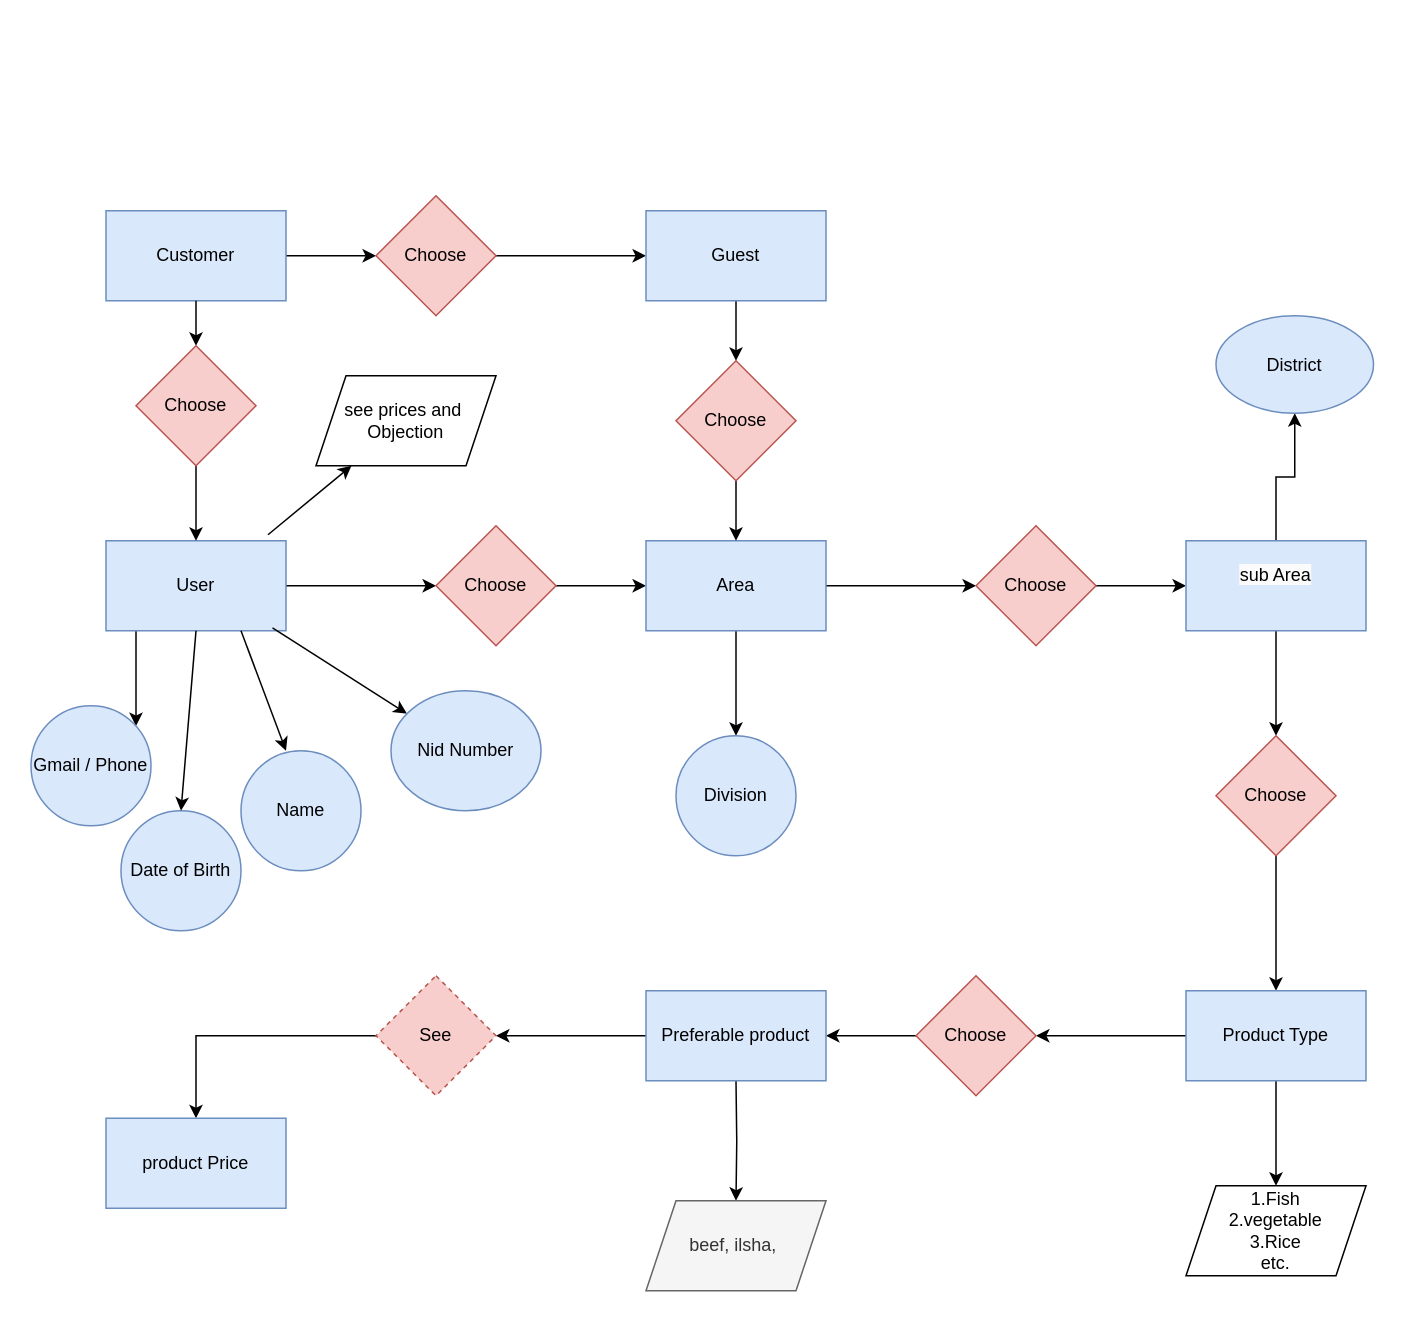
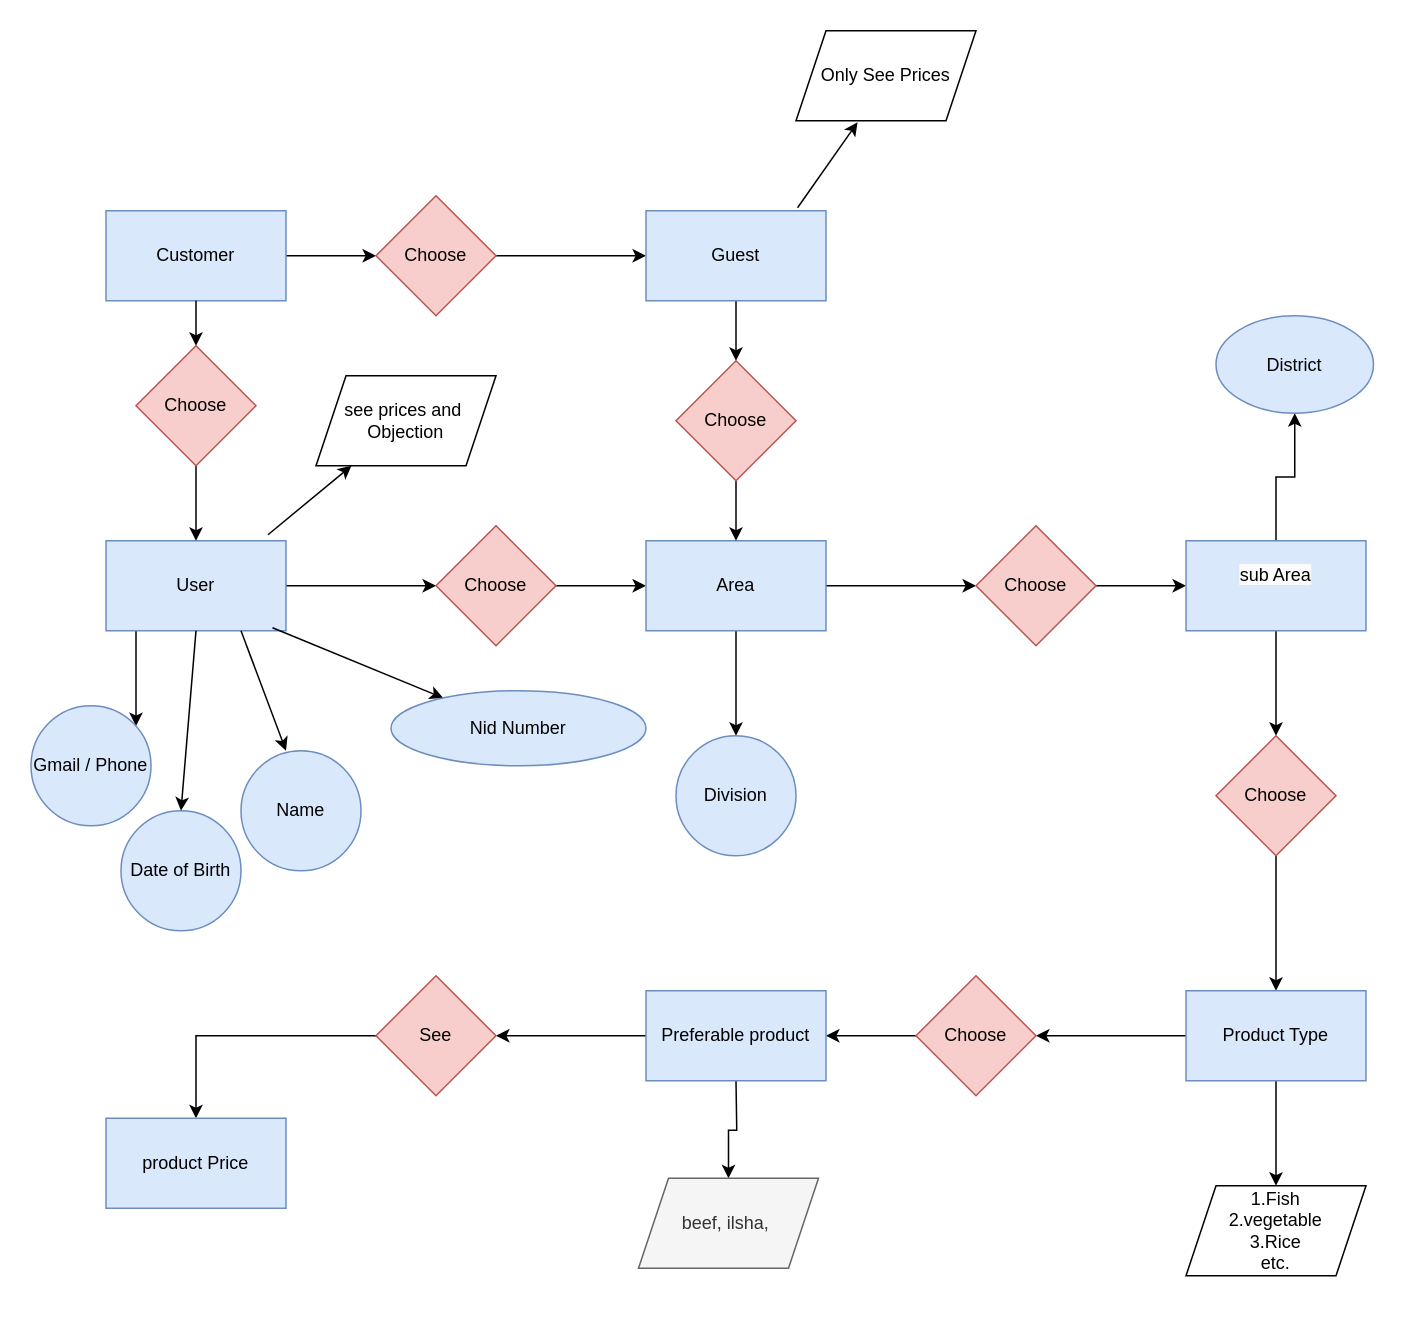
node "Only See Prices": added
edge "Guest" -> "Only See Prices": added
node "Nid Number": size 150x120 -> 255x75
node "See": style dashed -> solid
node "beef, ilsha,": moved (736, 1246) -> (728, 1223)
